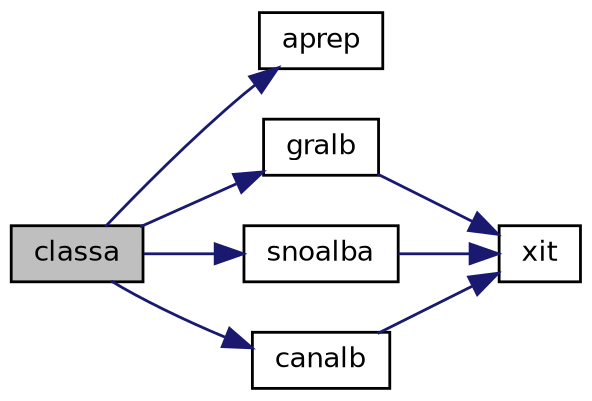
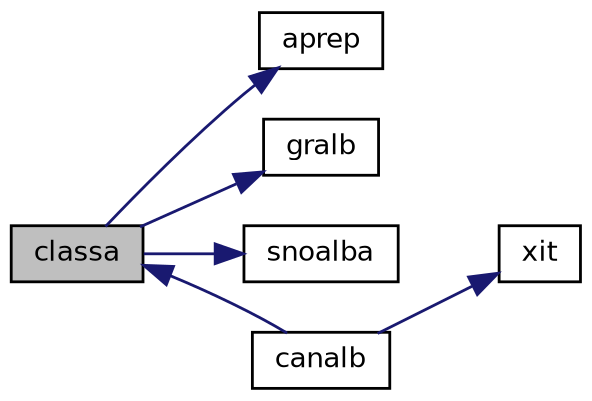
edge "gralb" -> "xit": removed
edge "snoalba" -> "xit": removed
edge "classa" -> "canalb": reversed
